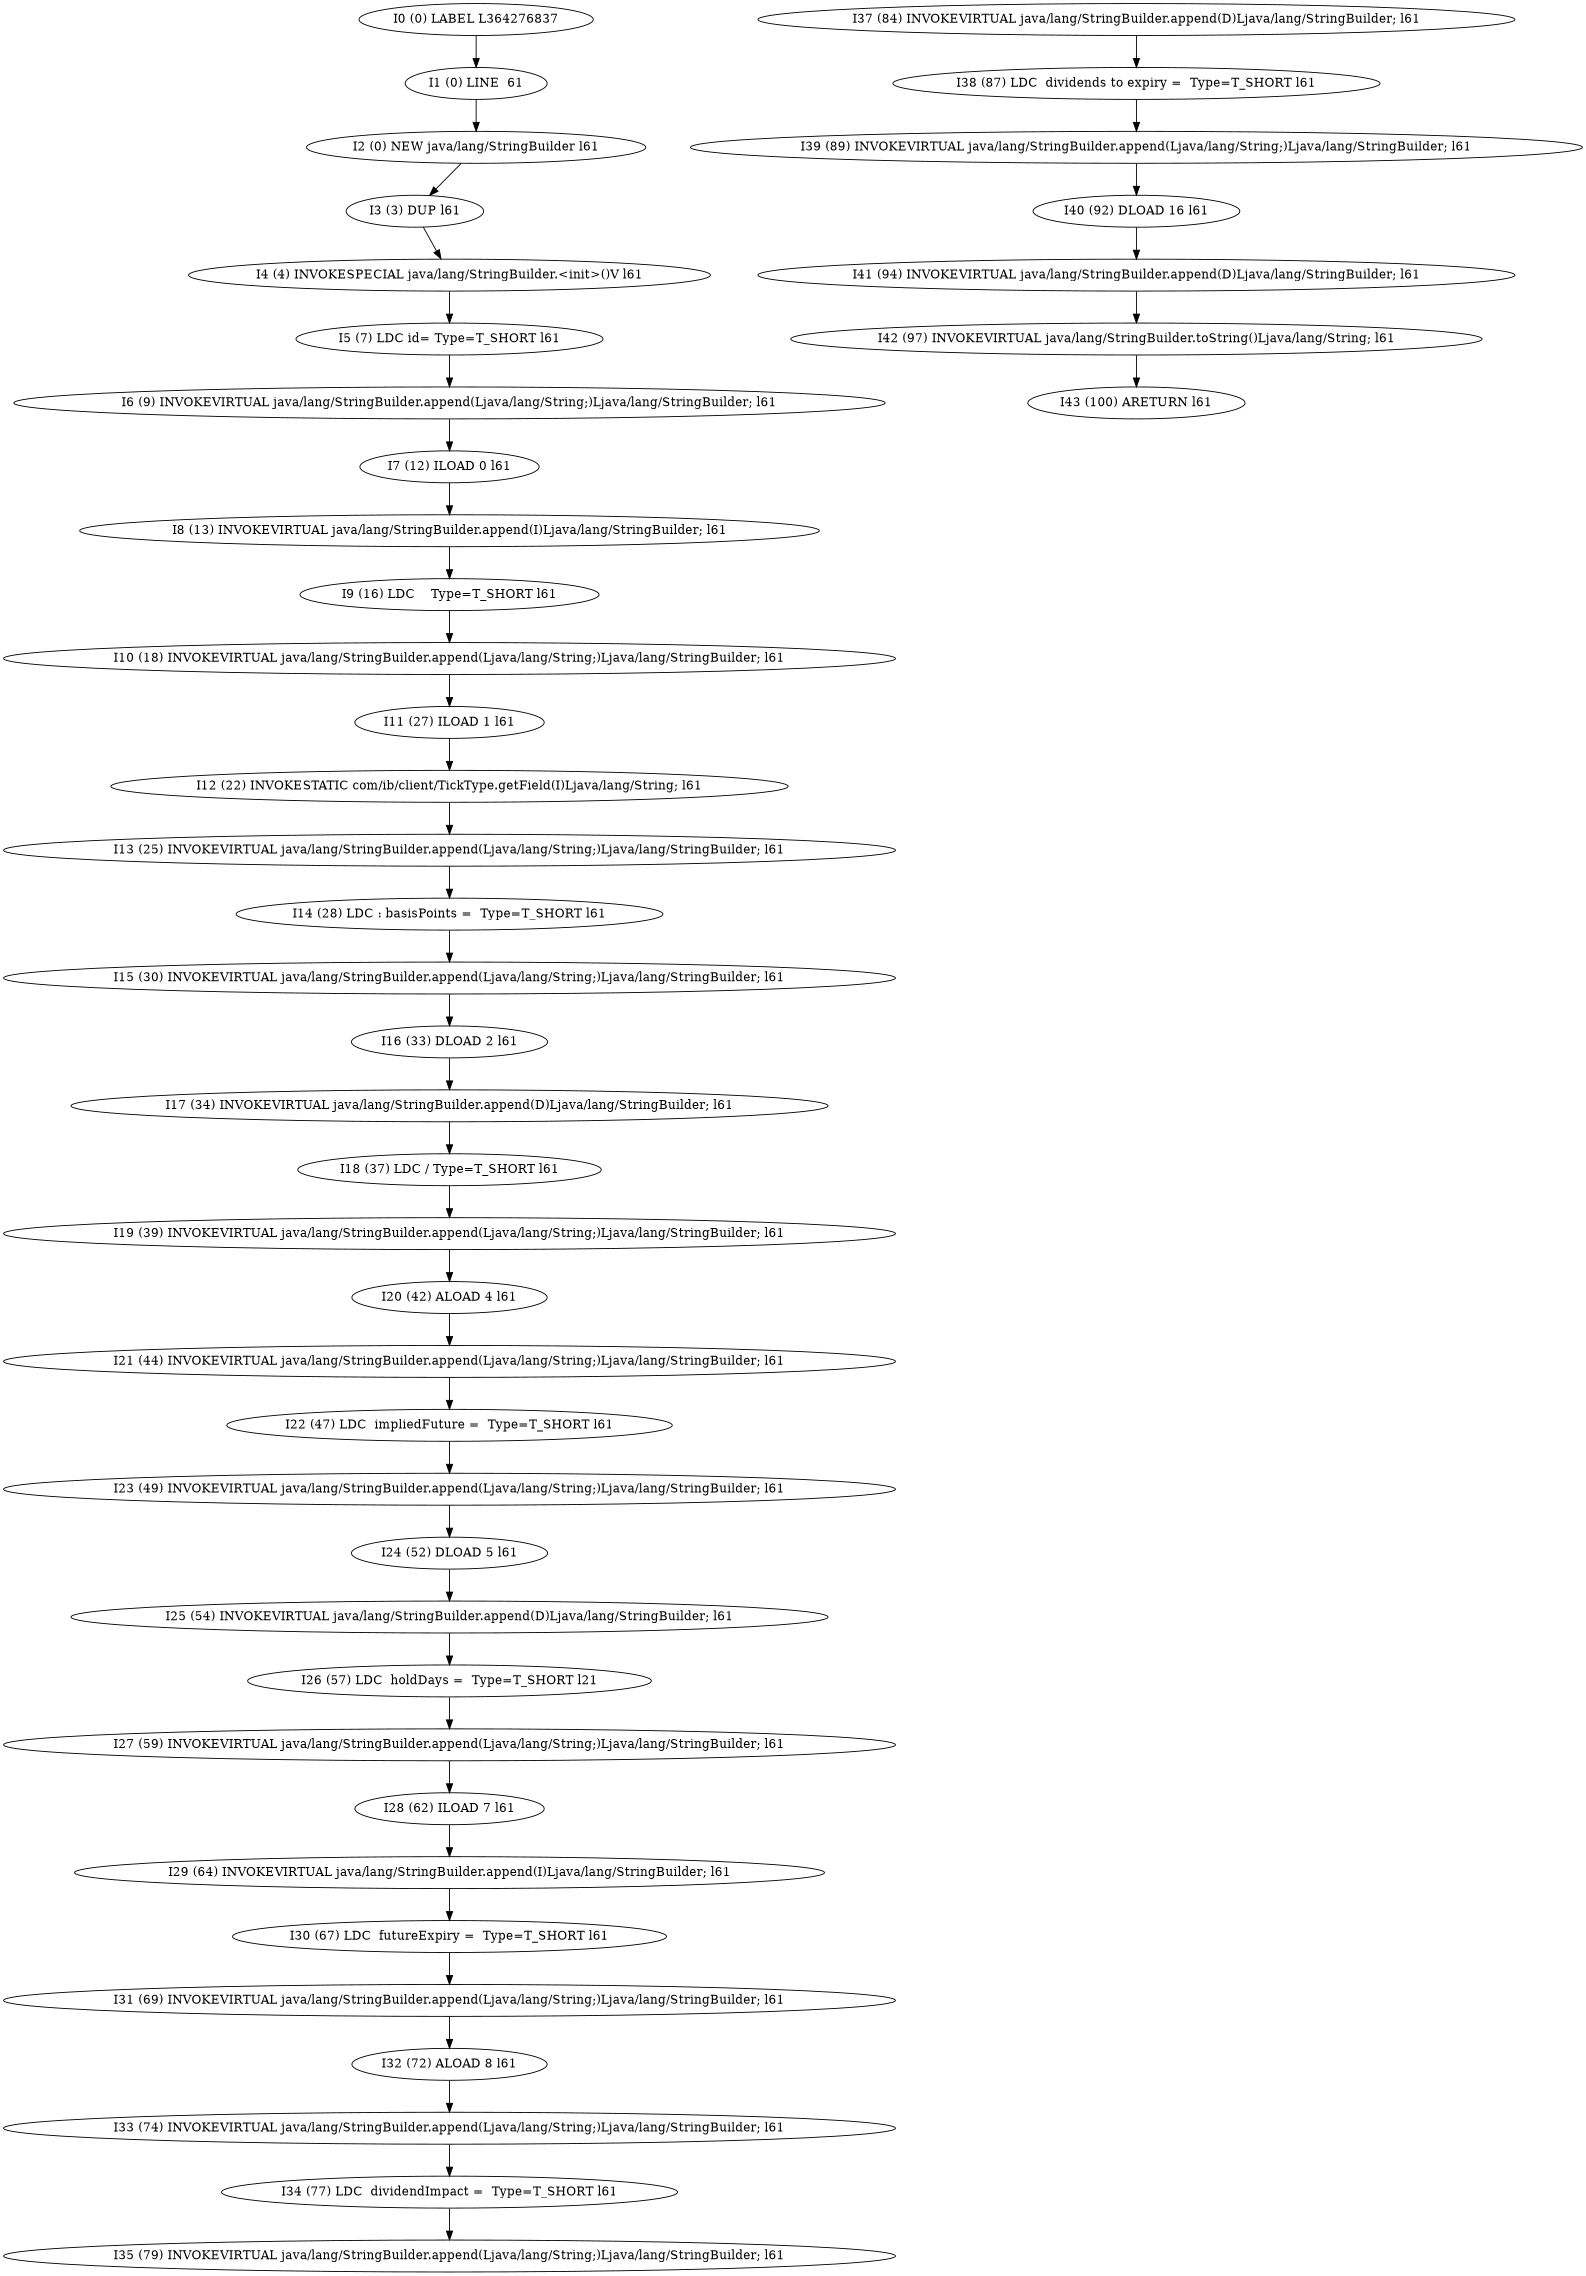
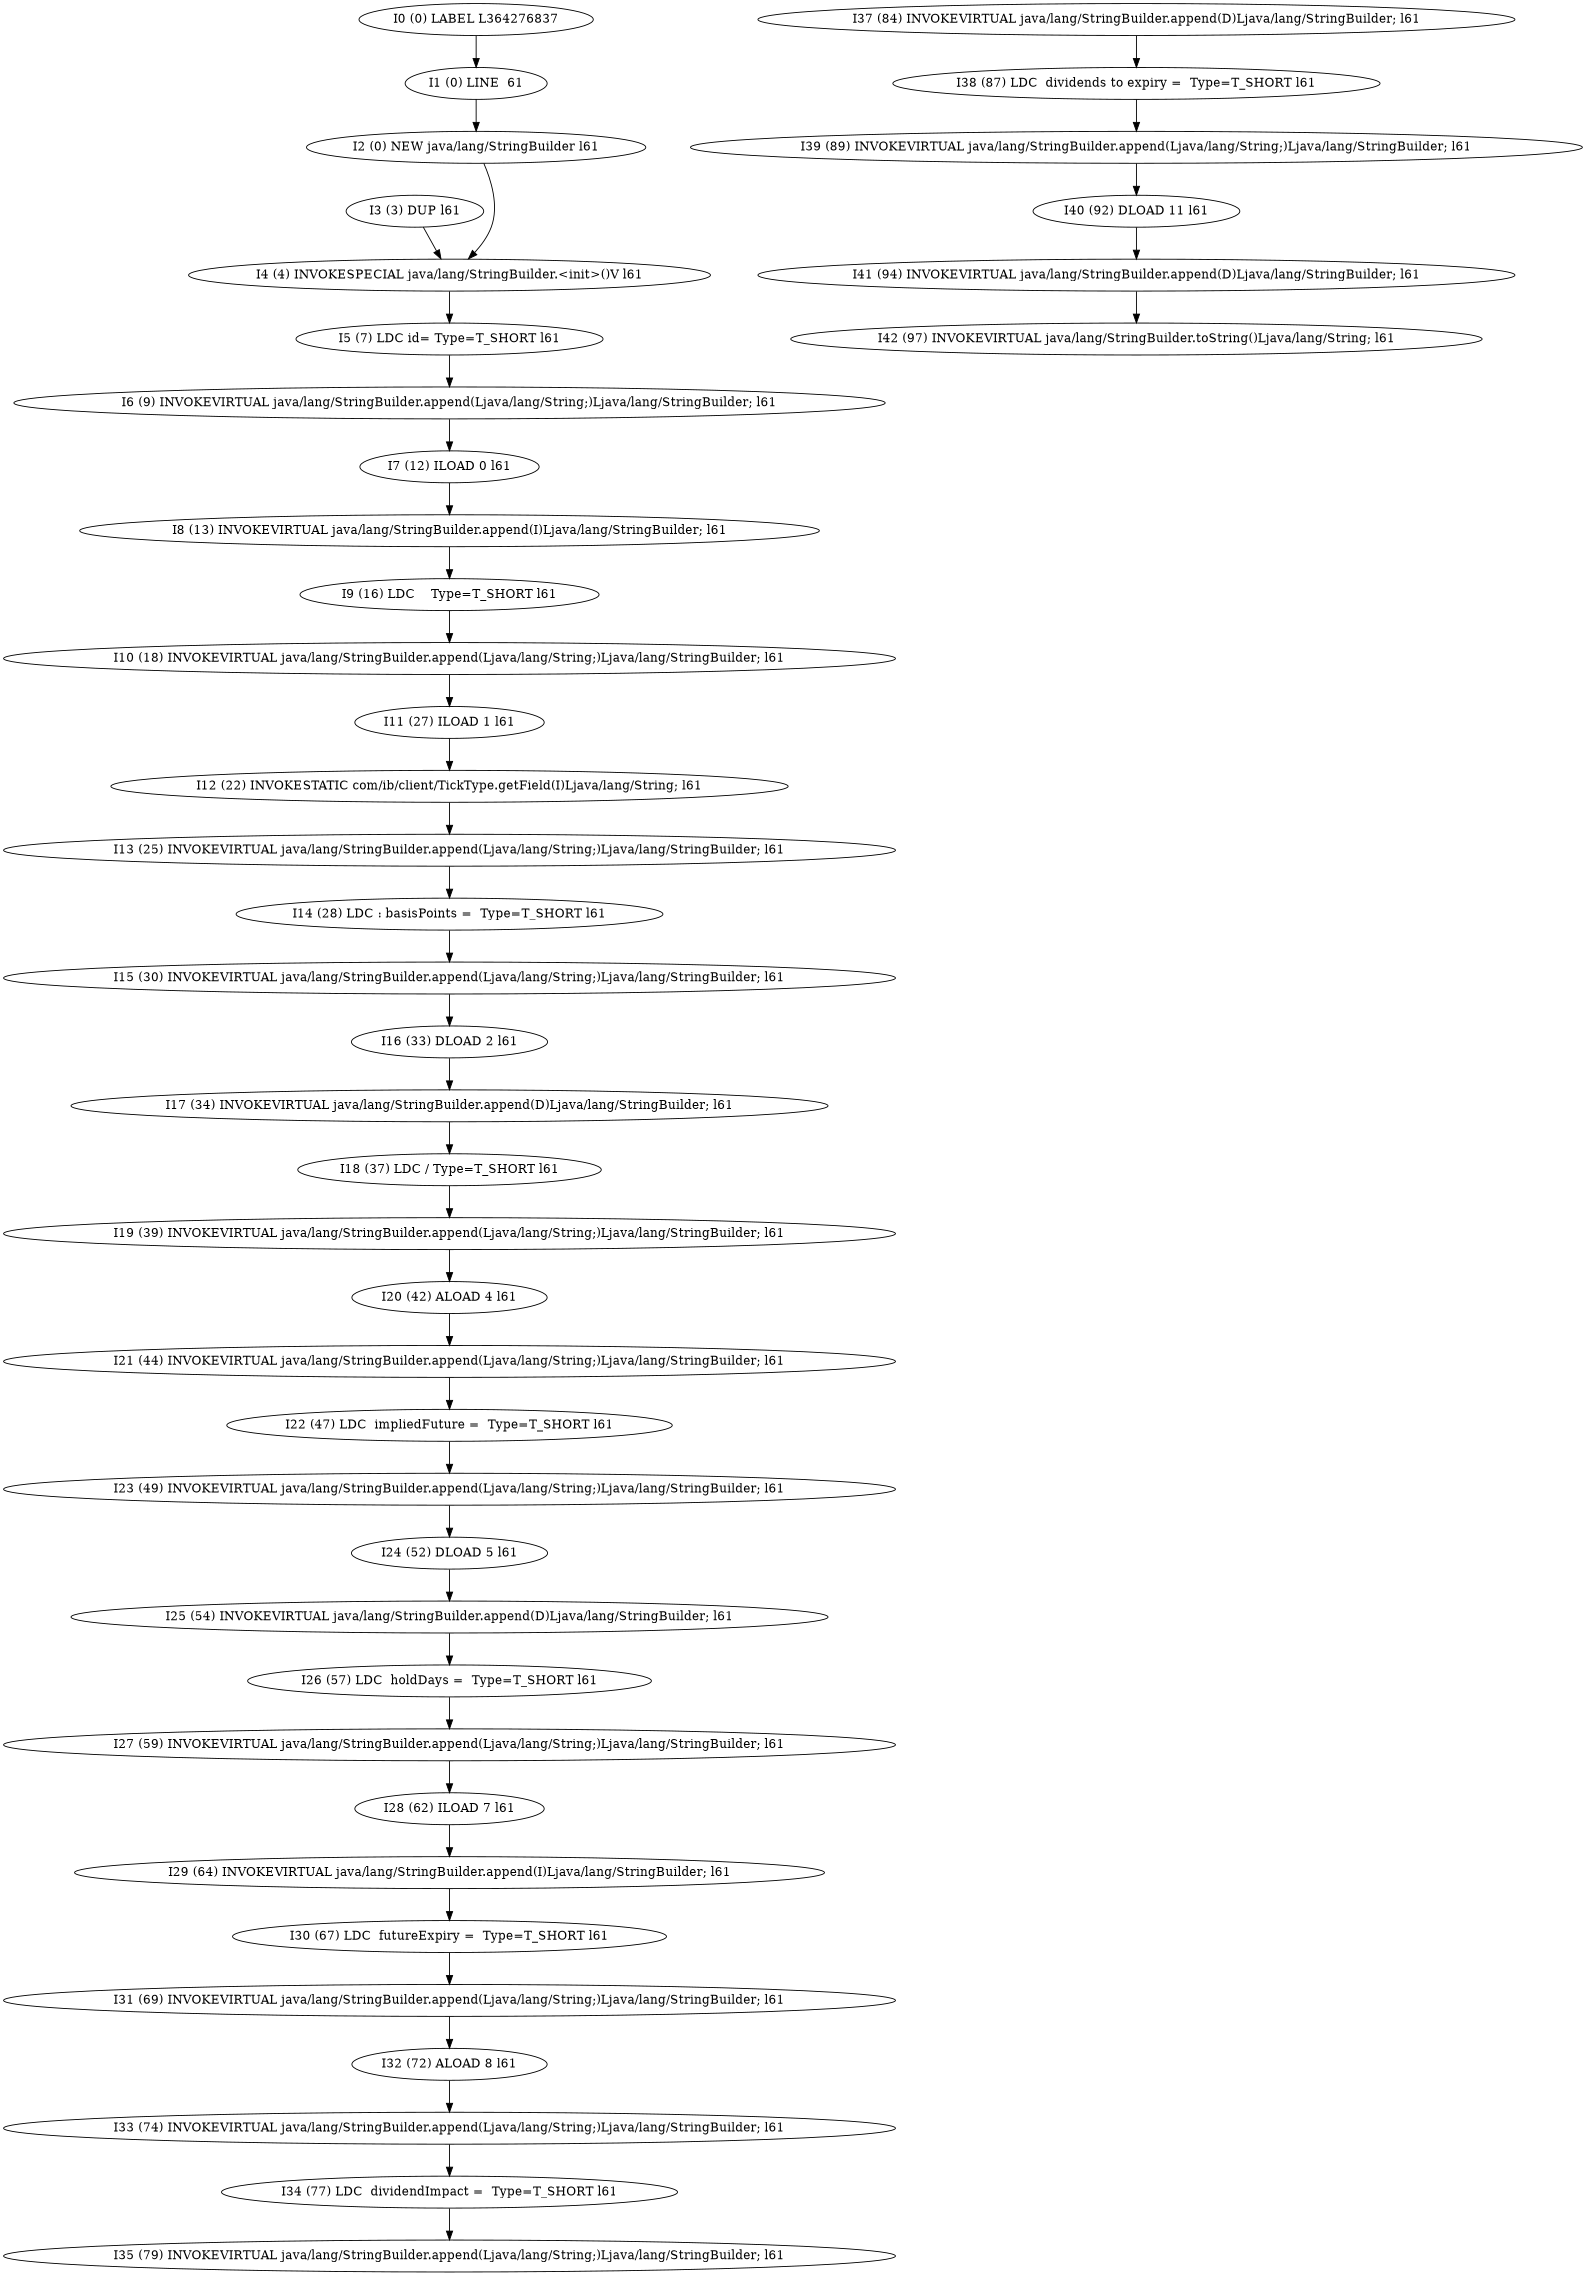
edge "I2 (0) NEW java/lang/StringBuilder l61" -> "I3 (3) DUP l61": now "I2 (0) NEW java/lang/StringBuilder l61" -> "I4 (4) INVOKESPECIAL java/lang/StringBuilder.<init>()V l61"
node "I40 (92) DLOAD 16 l61": label "I40 (92) DLOAD 16 l61" -> "I40 (92) DLOAD 11 l61"
node "I43 (100) ARETURN l61": removed
node "I26 (57) LDC  holdDays =  Type=T_SHORT l21": label "I26 (57) LDC  holdDays =  Type=T_SHORT l21" -> "I26 (57) LDC  holdDays =  Type=T_SHORT l61"
